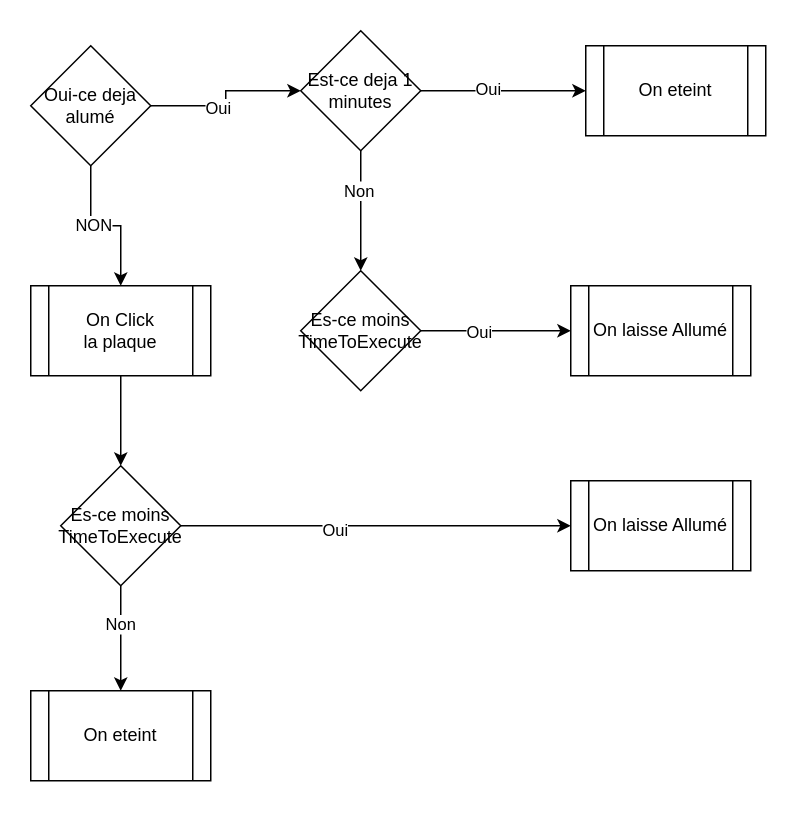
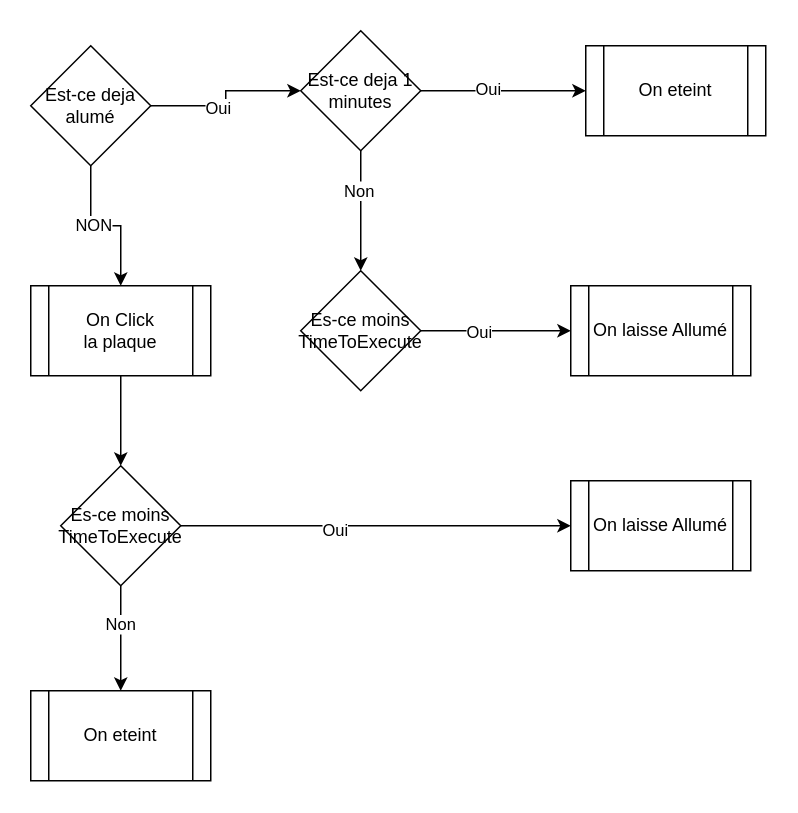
node "Oui-ce deja alumé": label "Oui-ce deja alumé" -> "Est-ce deja alumé"
